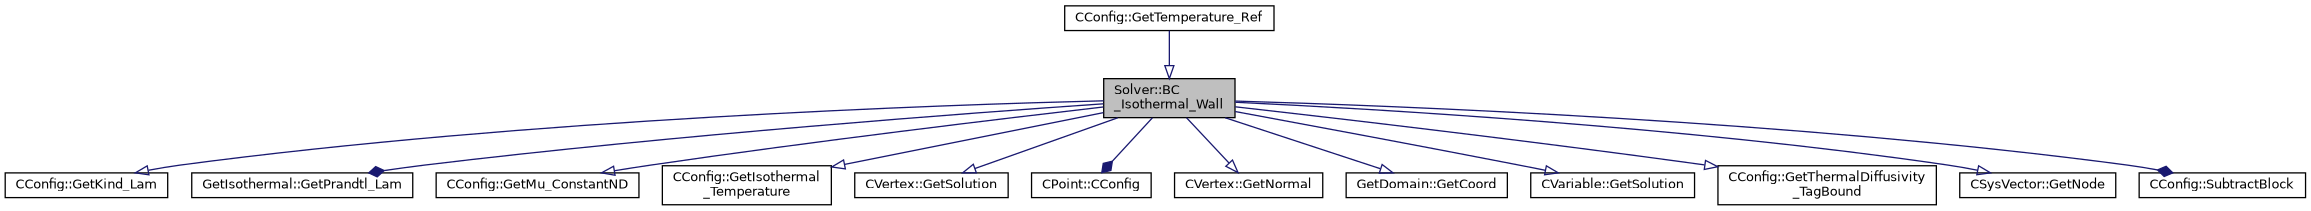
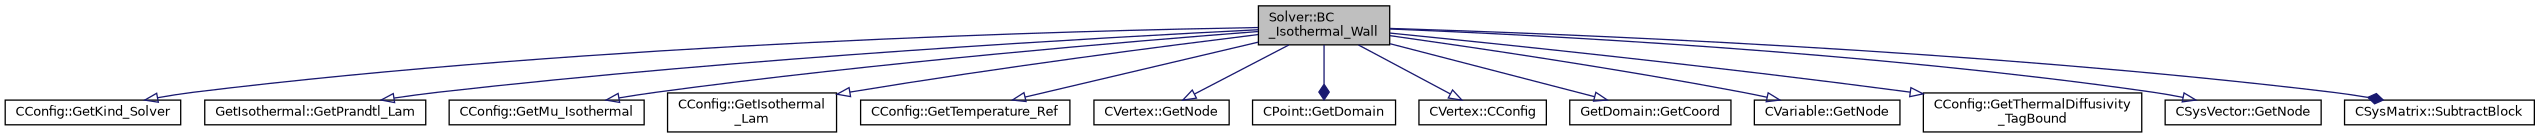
edge "CConfig::GetTemperature_Ref" -> "Solver::BC _Isothermal_Wall": reversed
edge "Solver::BC _Isothermal_Wall" -> "GetIsothermal::GetPrandtl_Lam": arrowhead diamond -> onormal
node "CConfig::GetKind_Lam": label "CConfig::GetKind_Lam" -> "CConfig::GetKind_Solver"
node "CConfig::GetMu_ConstantND": label "CConfig::GetMu_ConstantND" -> "CConfig::GetMu_Isothermal"
node "CConfig::GetIsothermal _Temperature": label "CConfig::GetIsothermal _Temperature" -> "CConfig::GetIsothermal _Lam"
node "CVertex::GetSolution": label "CVertex::GetSolution" -> "CVertex::GetNode"
node "CPoint::CConfig": label "CPoint::CConfig" -> "CPoint::GetDomain"
node "CVertex::GetNormal": label "CVertex::GetNormal" -> "CVertex::CConfig"
node "CVariable::GetSolution": label "CVariable::GetSolution" -> "CVariable::GetNode"
node "CConfig::SubtractBlock": label "CConfig::SubtractBlock" -> "CSysMatrix::SubtractBlock"
